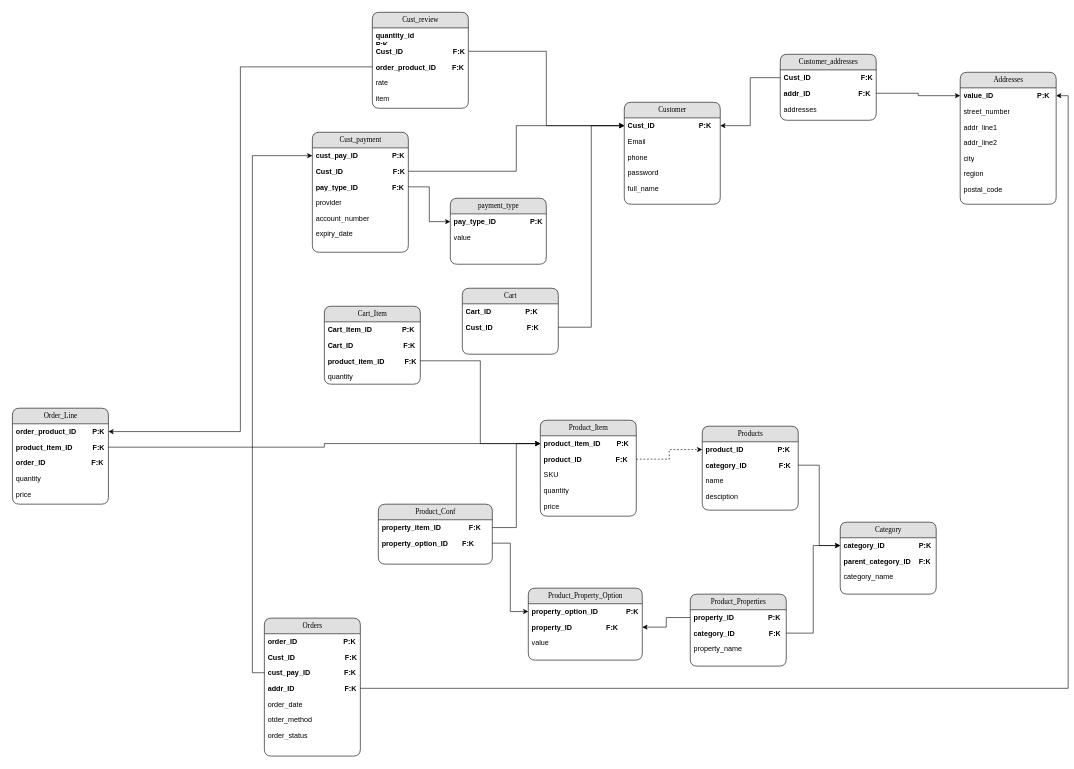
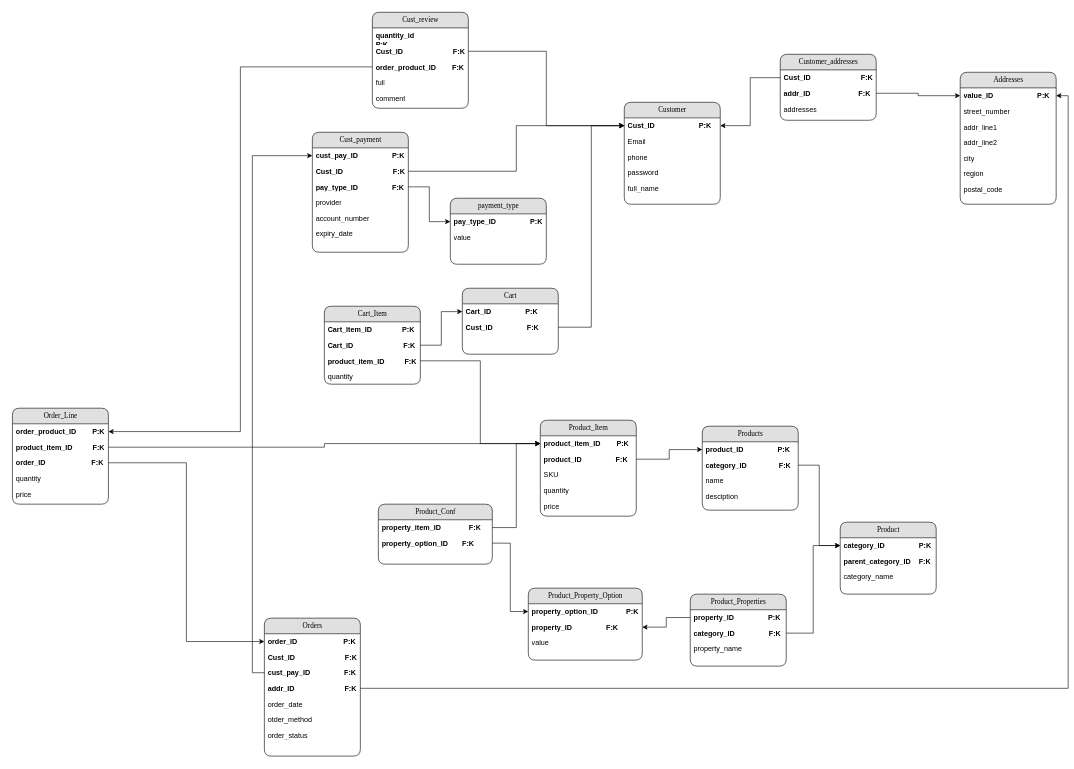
node "rate": label "rate" -> "full"
node "item": label "item" -> "comment"
edge "Cart_ID F:K" -> "Cart_ID P:K": added
edge "product_ID F:K" -> "product_ID P:K": style dashed -> solid
node "Category": label "Category" -> "Product"
edge "order_ID F:K" -> "order_ID P:K": added
